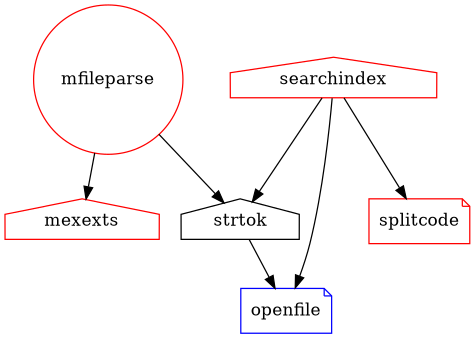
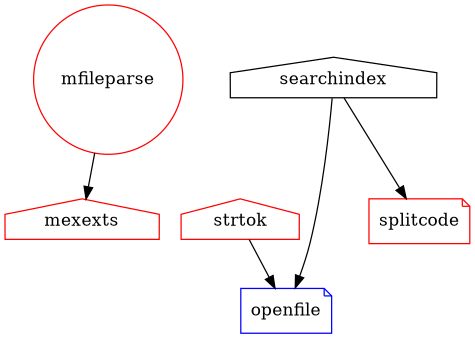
node "searchindex": color red -> black
edge "searchindex" -> "strtok": removed
edge "mfileparse" -> "strtok": removed
node "strtok": color black -> red
